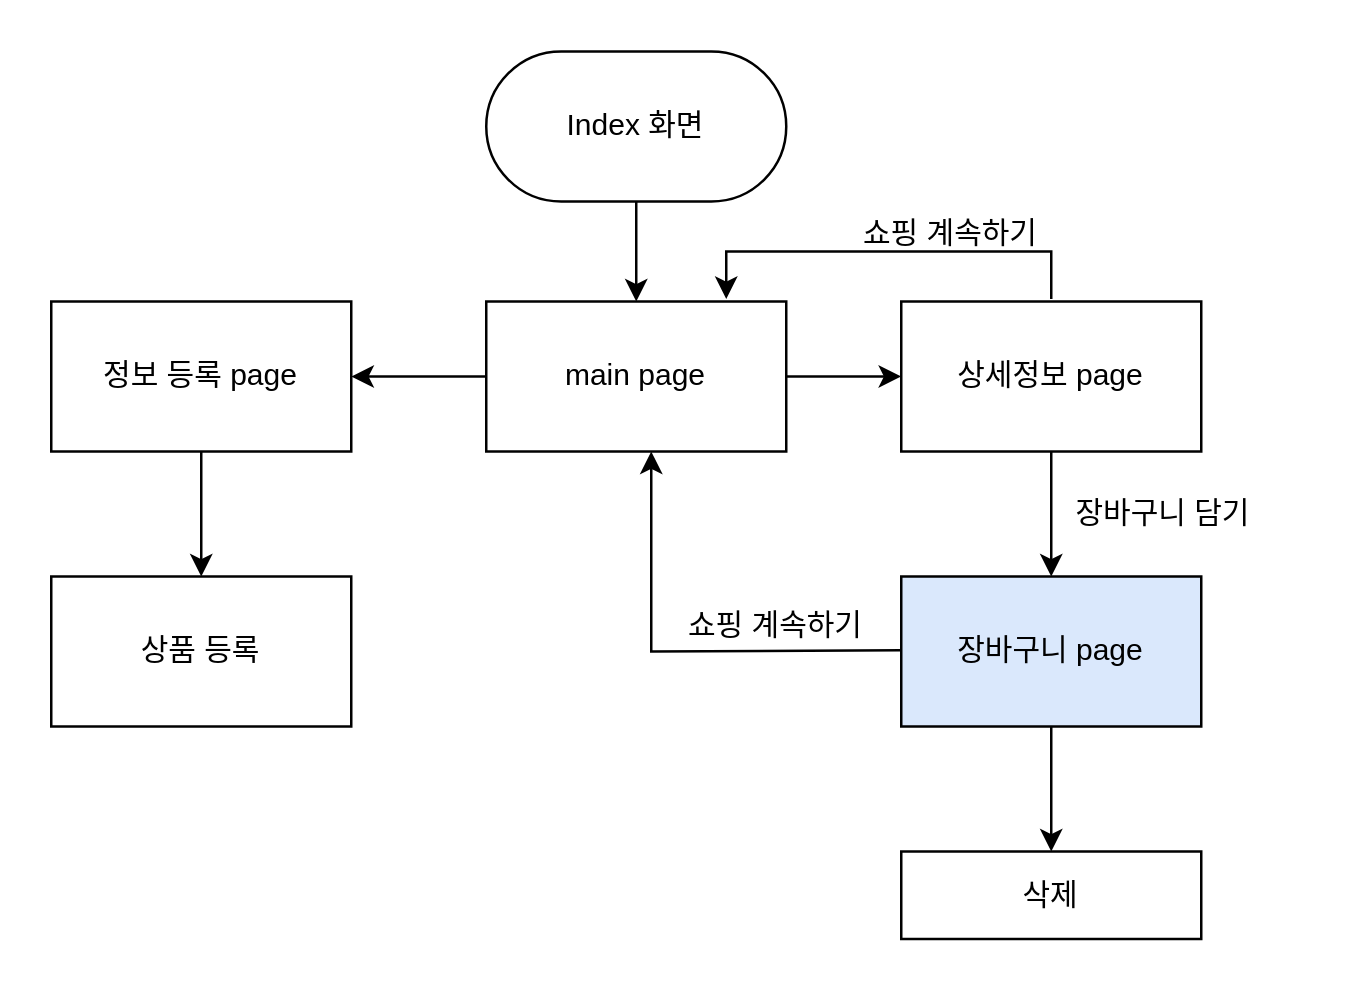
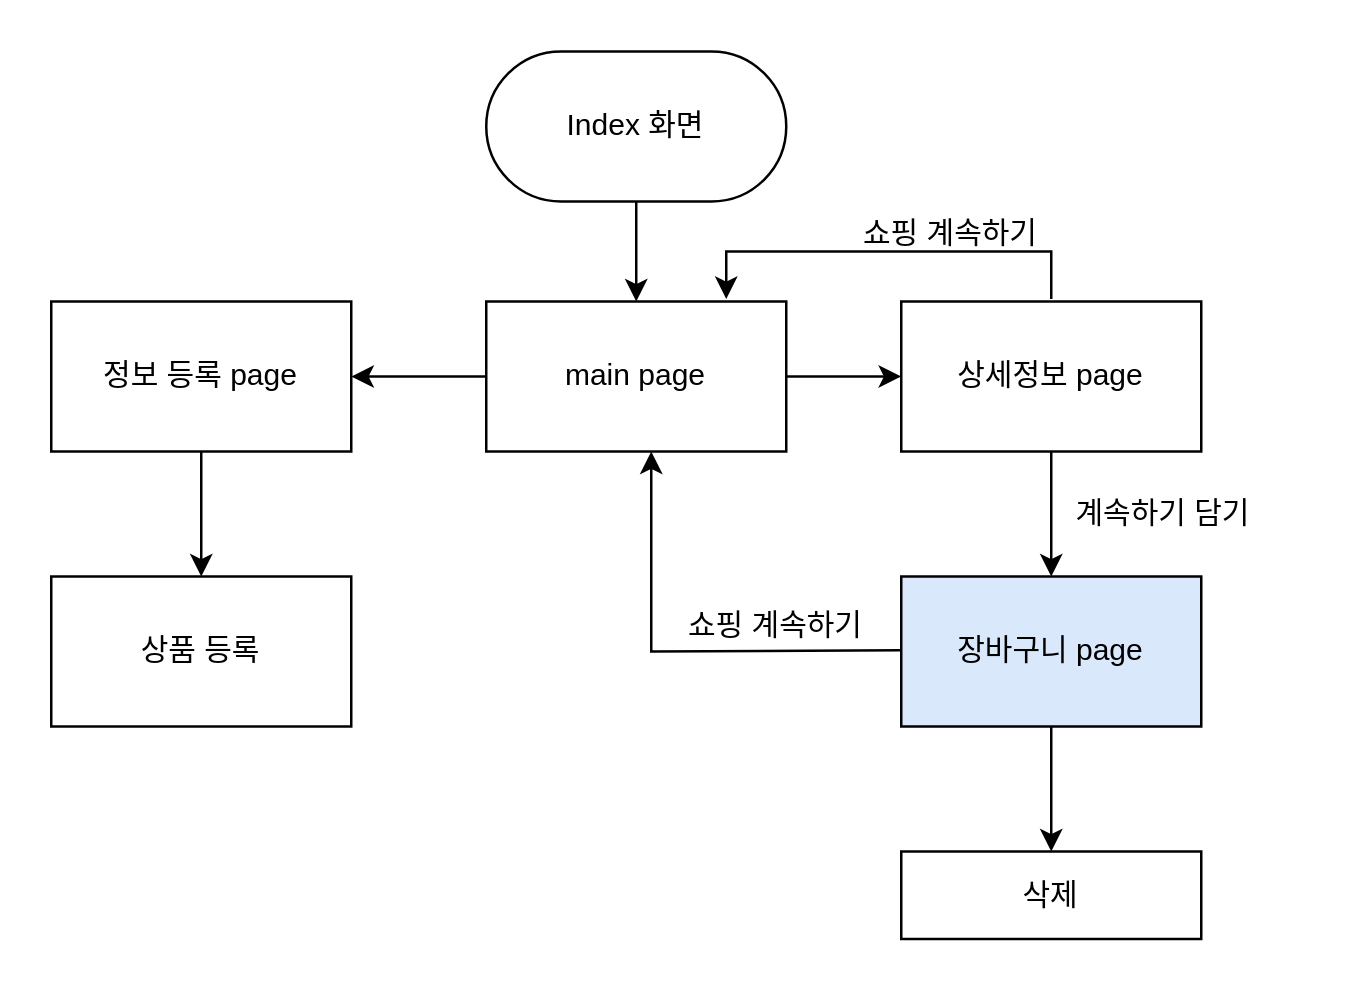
node "장바구니 담기": label "장바구니 담기" -> "계속하기 담기"
